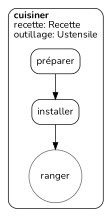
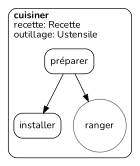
edge "installer" -> "ranger": now "préparer" -> "ranger"
